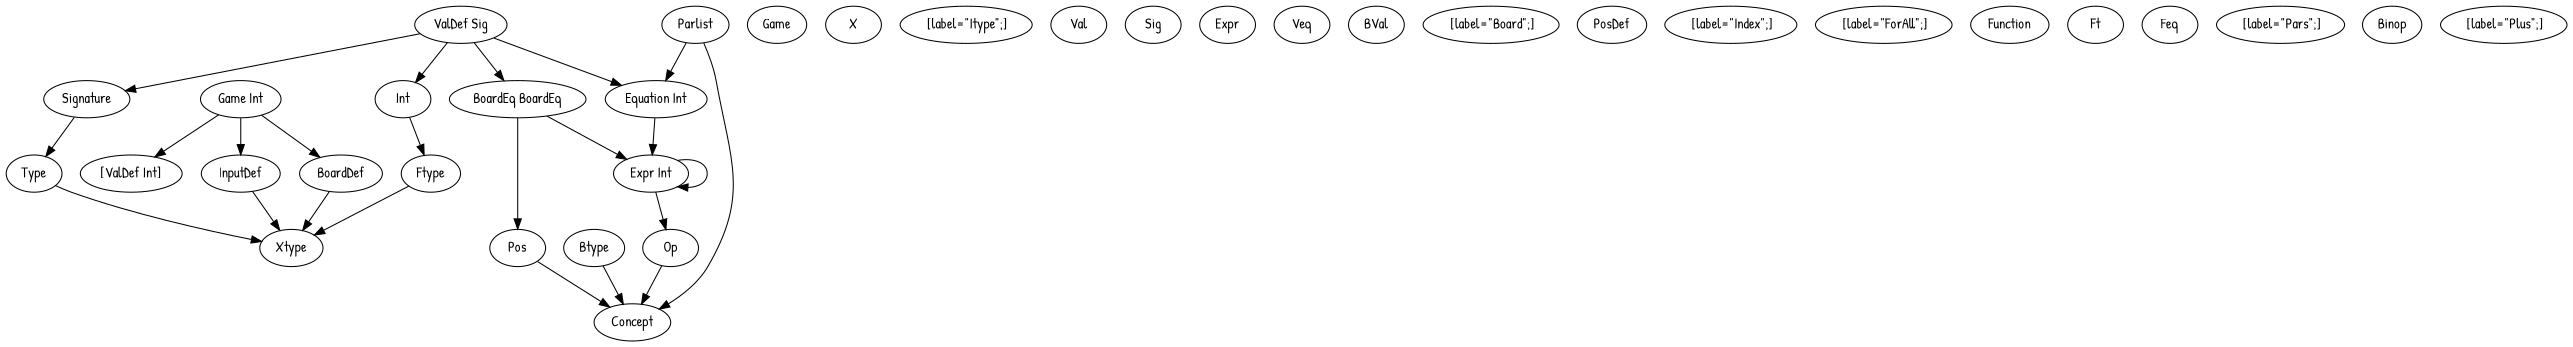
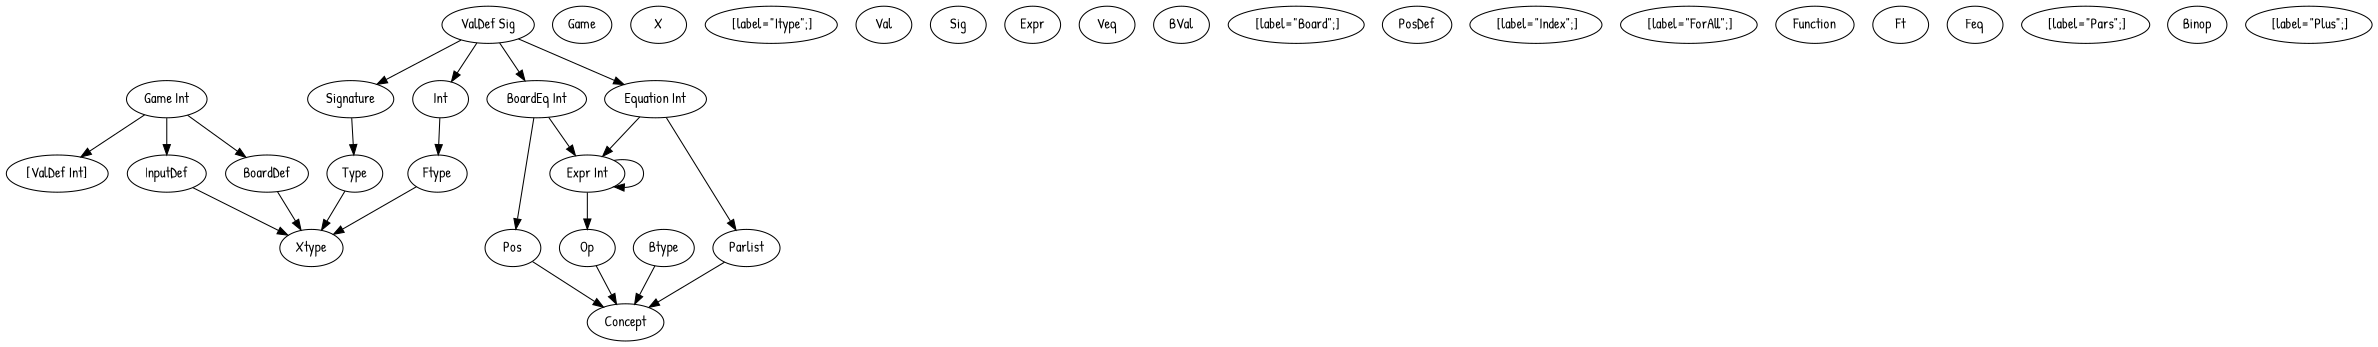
edge "Parlist" -> "Equation Int": reversed
node "BoardEq BoardEq": label "BoardEq BoardEq" -> "BoardEq Int"
